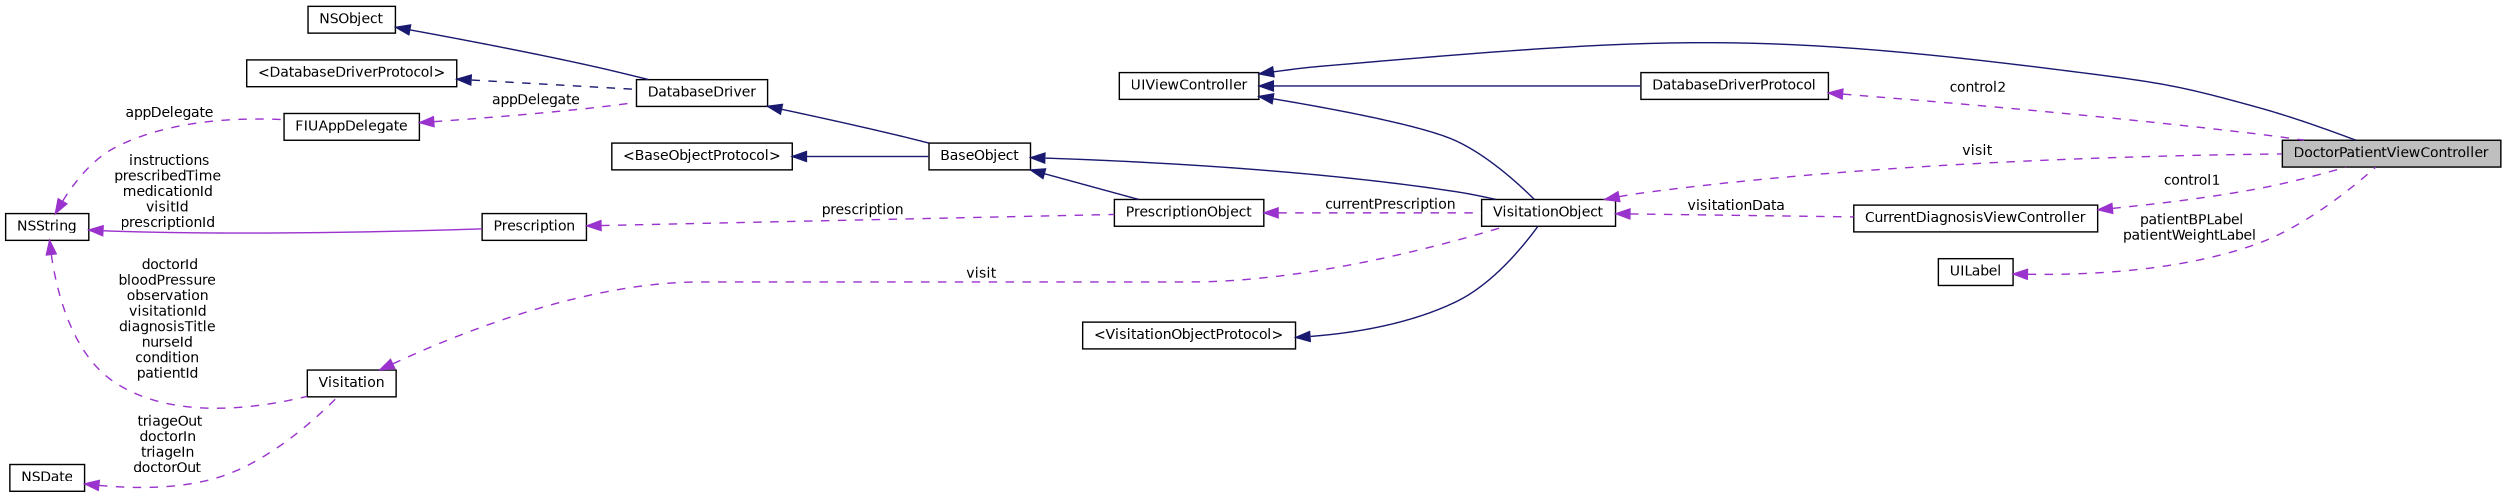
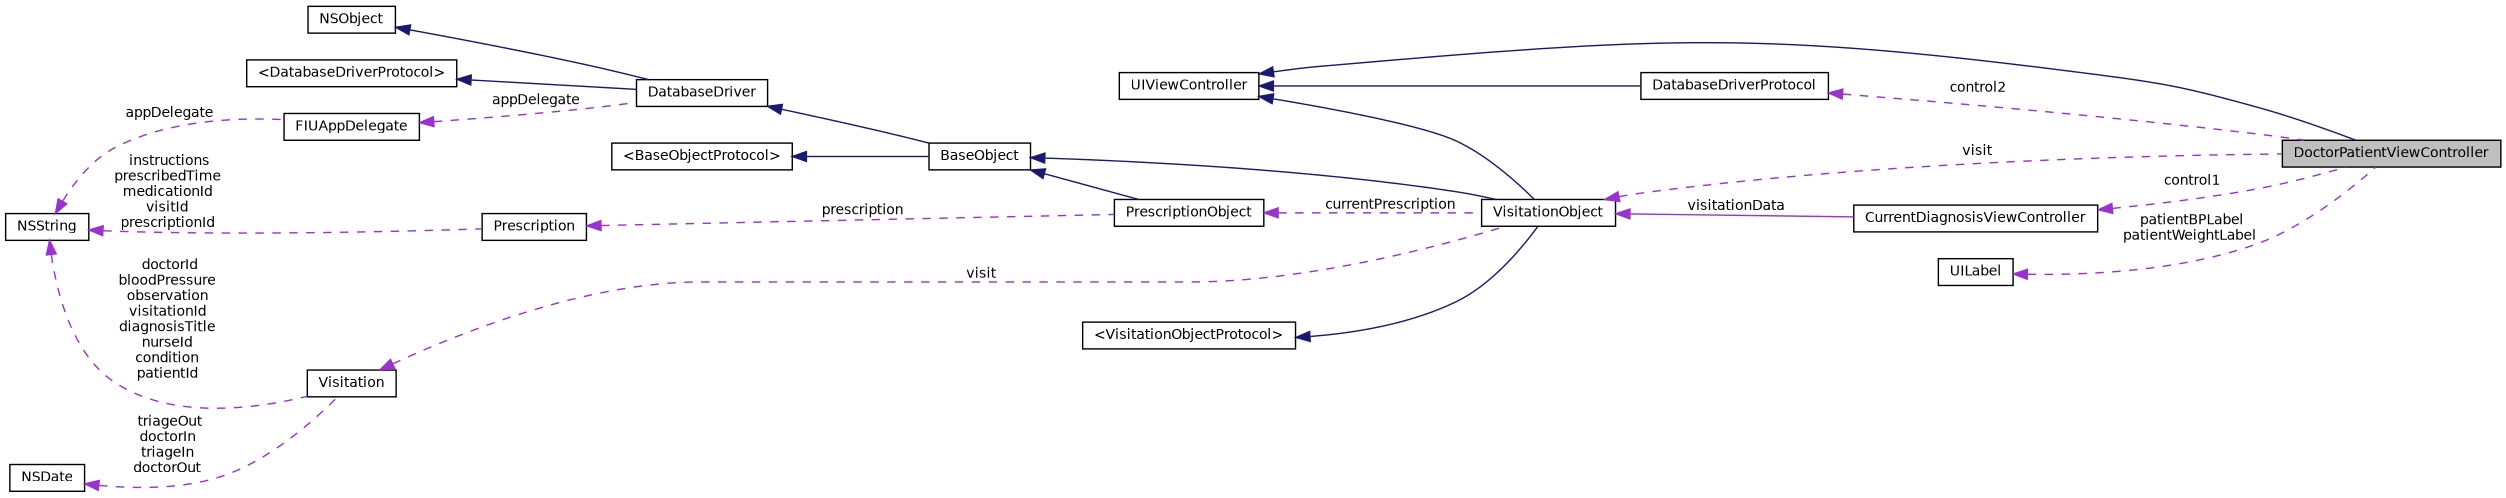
edge "DatabaseDriver" -> "<DatabaseDriverProtocol>": style dashed -> solid
edge "CurrentDiagnosisViewController" -> "VisitationObject": style dashed -> solid
edge "Prescription" -> "NSString": style solid -> dashed
